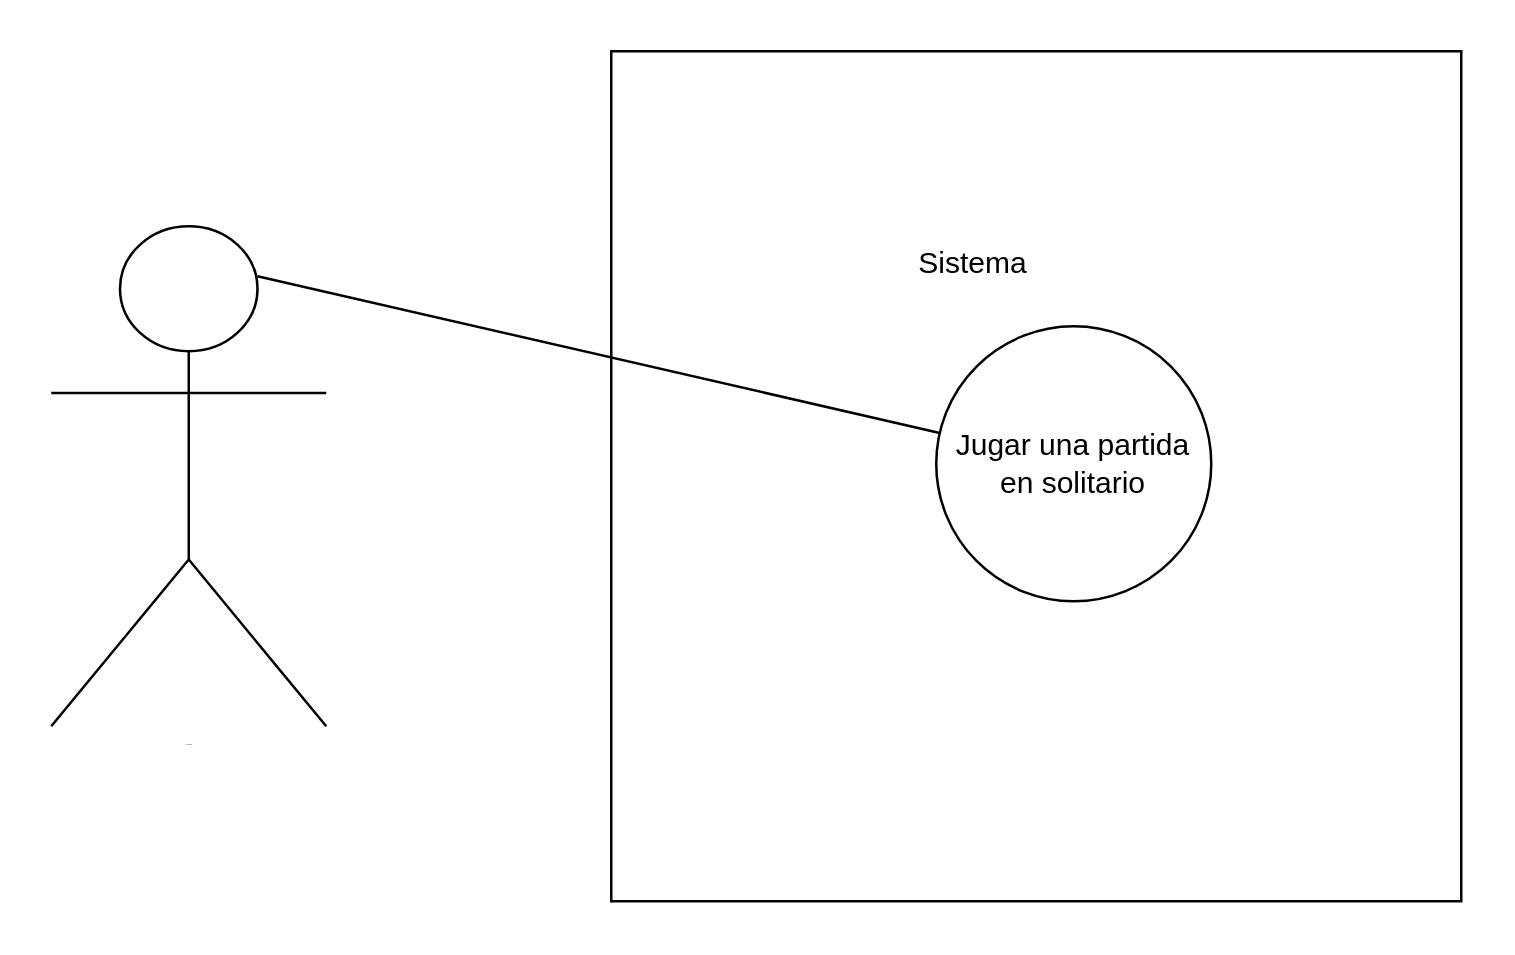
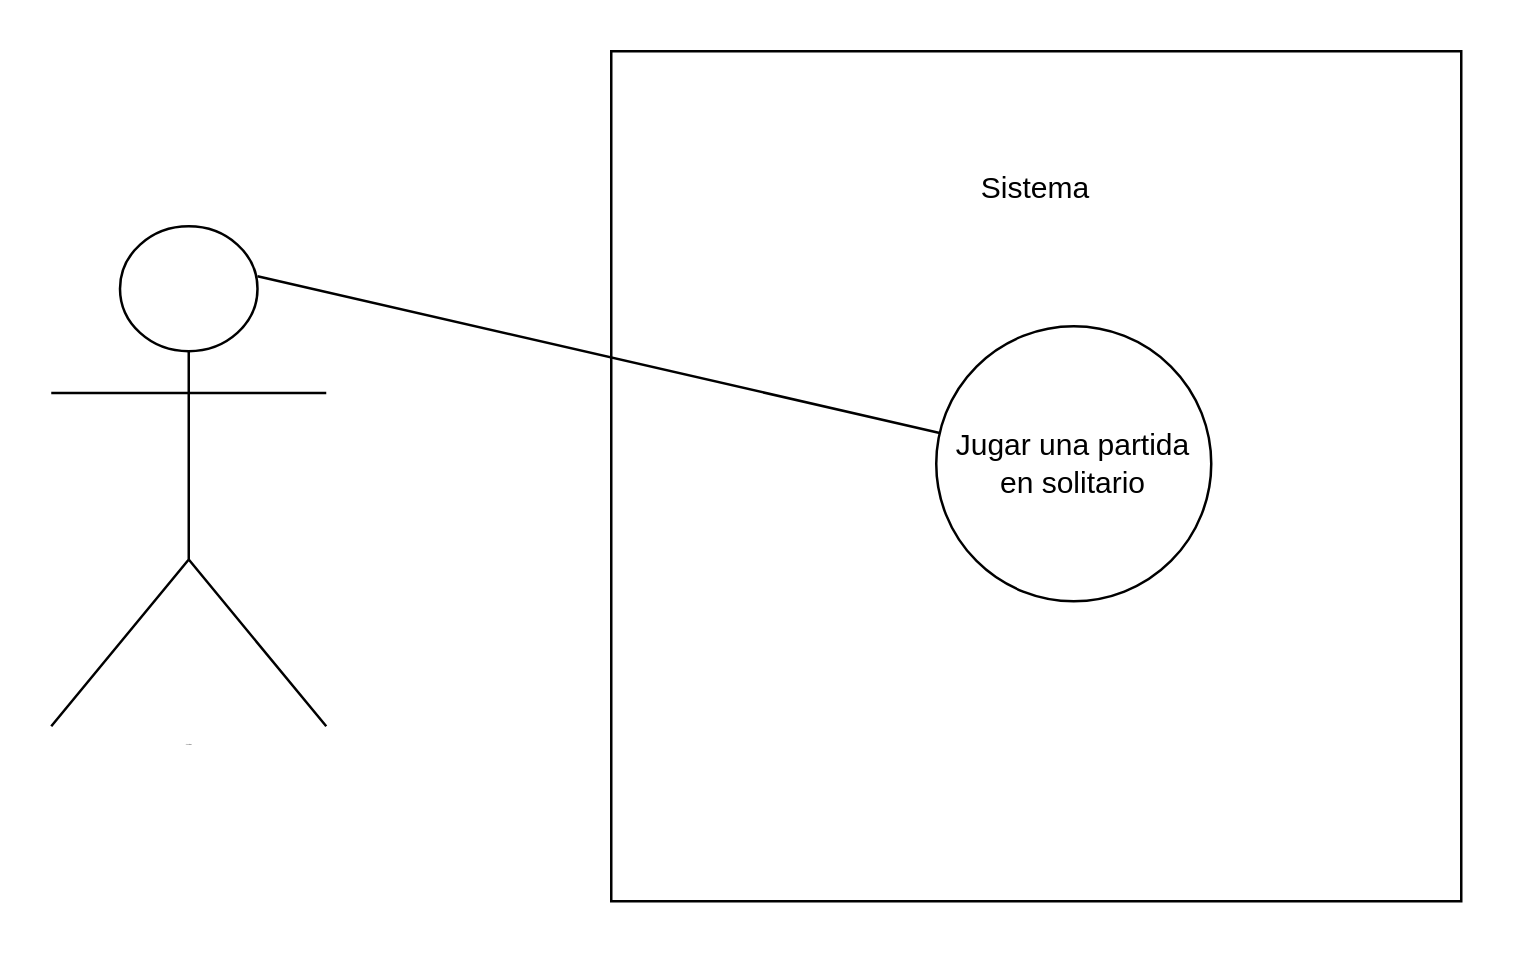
node "Sistema": moved (974, 264) -> (1036, 189)
